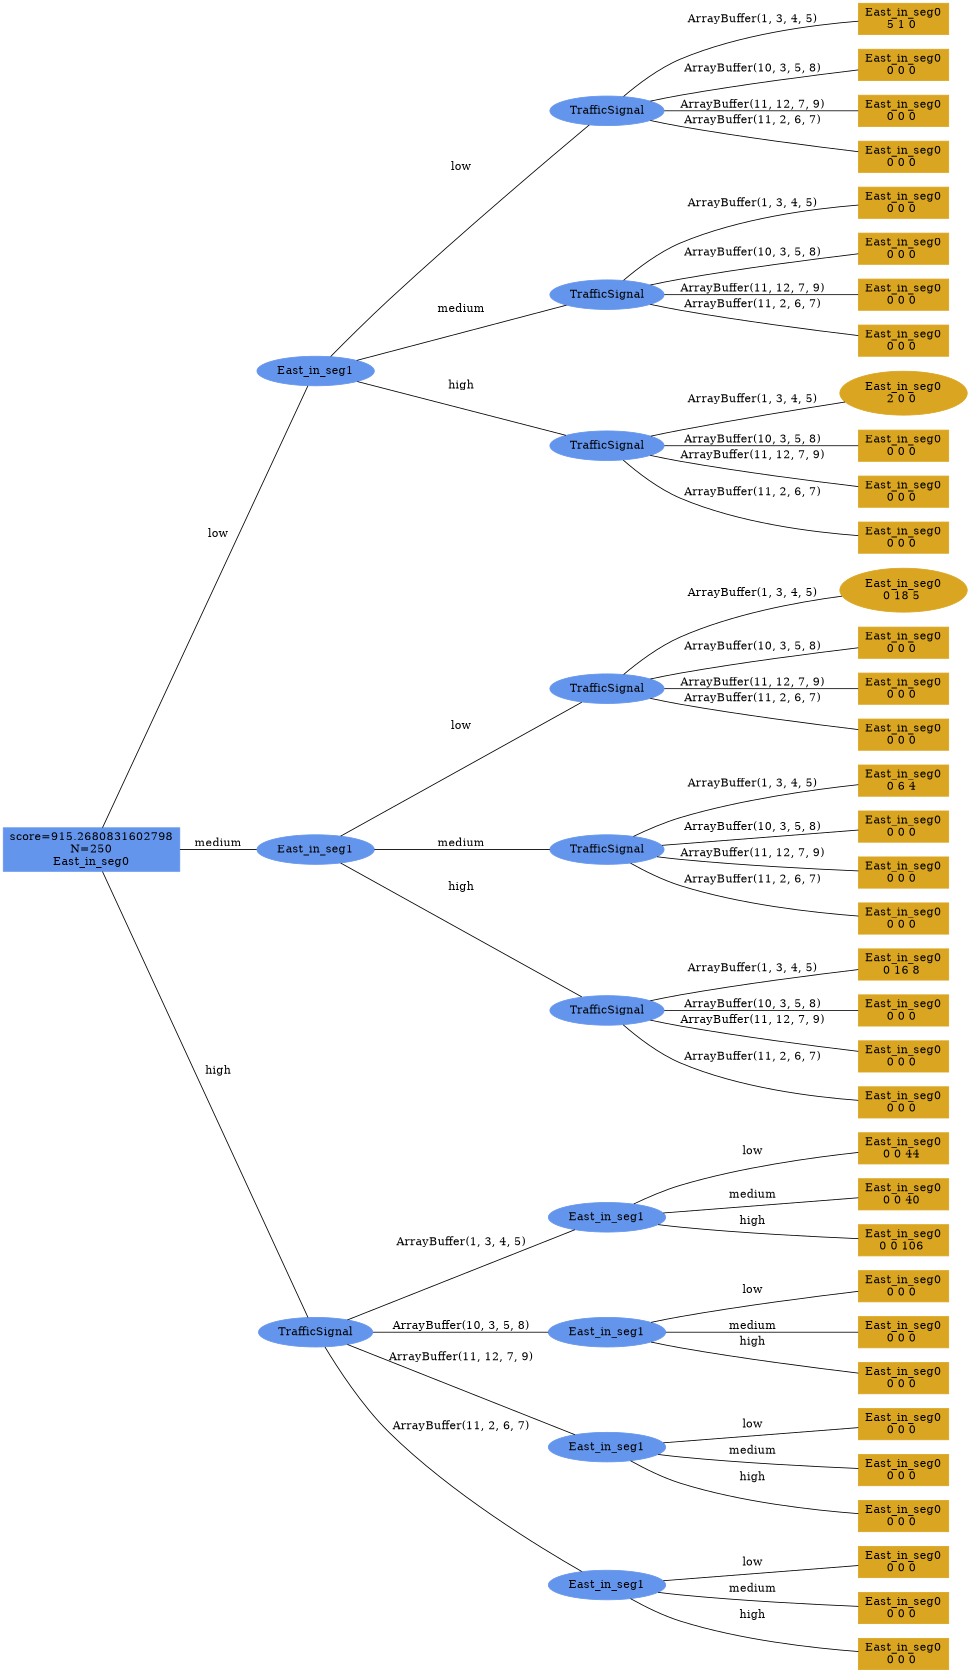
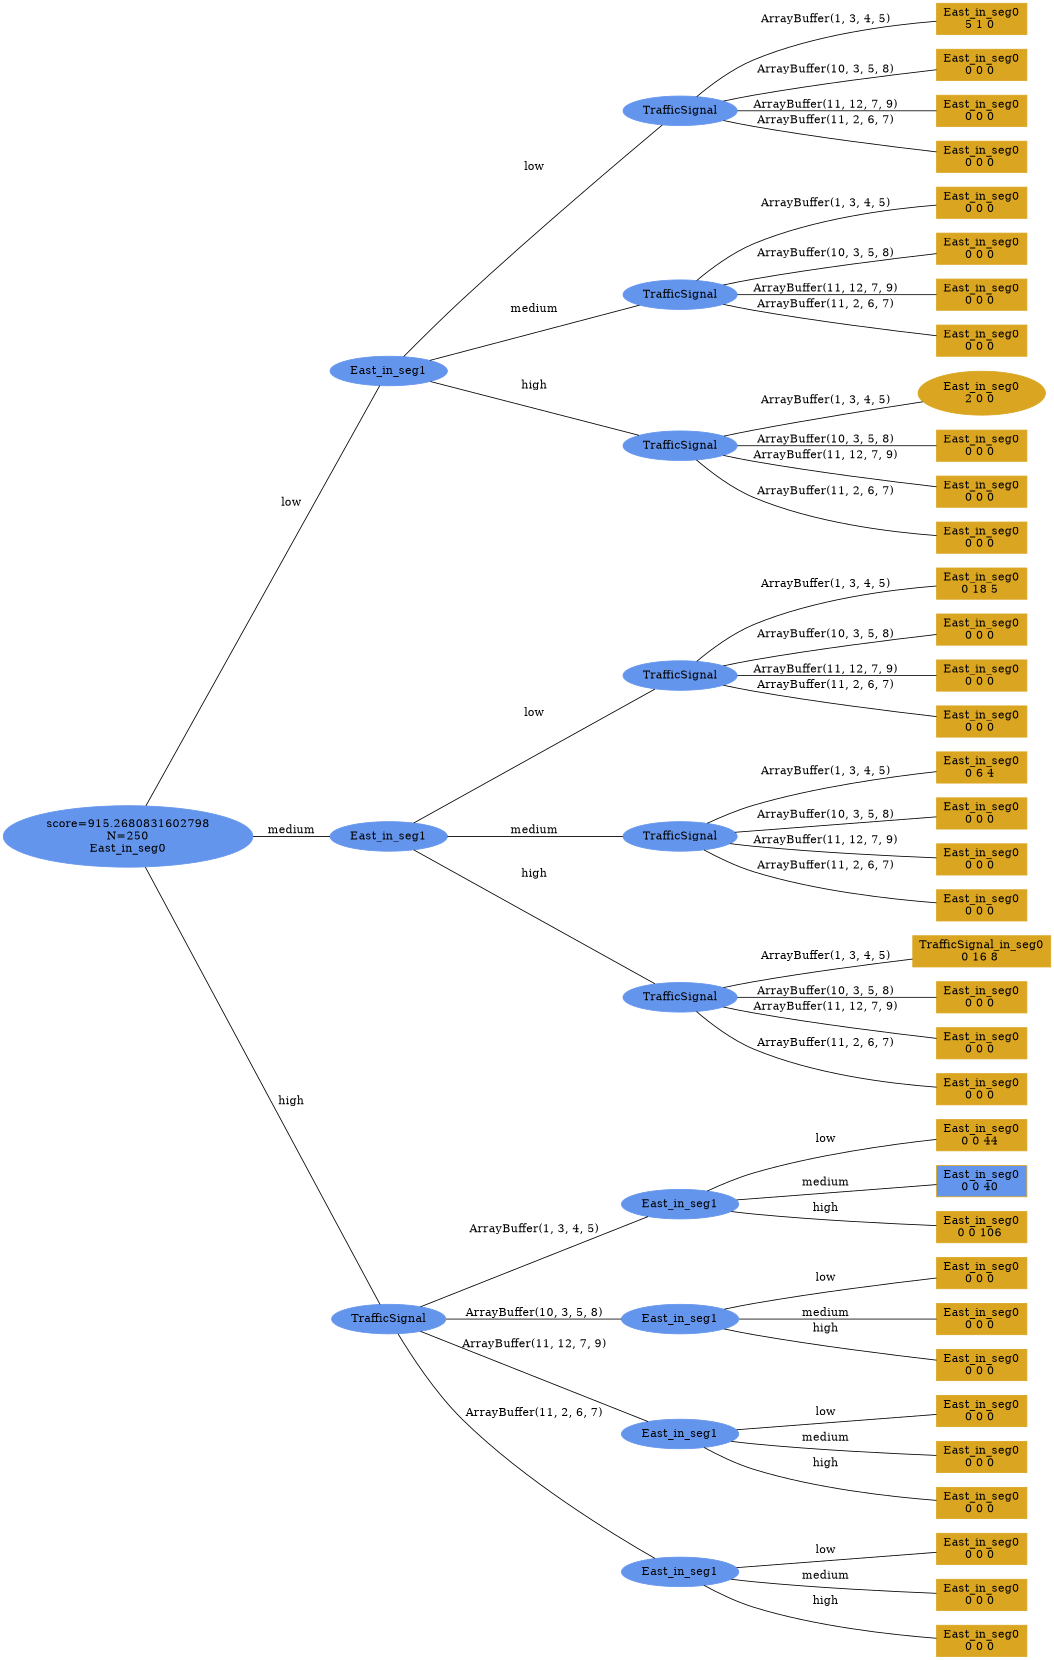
node "East_in_seg0 0 18 5": shape ellipse -> box
node "score=915.2680831602798 N=250 East_in_seg0": shape box -> ellipse
node "East_in_seg0 0 16 8": label "East_in_seg0 0 16 8" -> "TrafficSignal_in_seg0 0 16 8"
node "East_in_seg0 0 0 40": fillcolor goldenrod -> cornflowerblue
